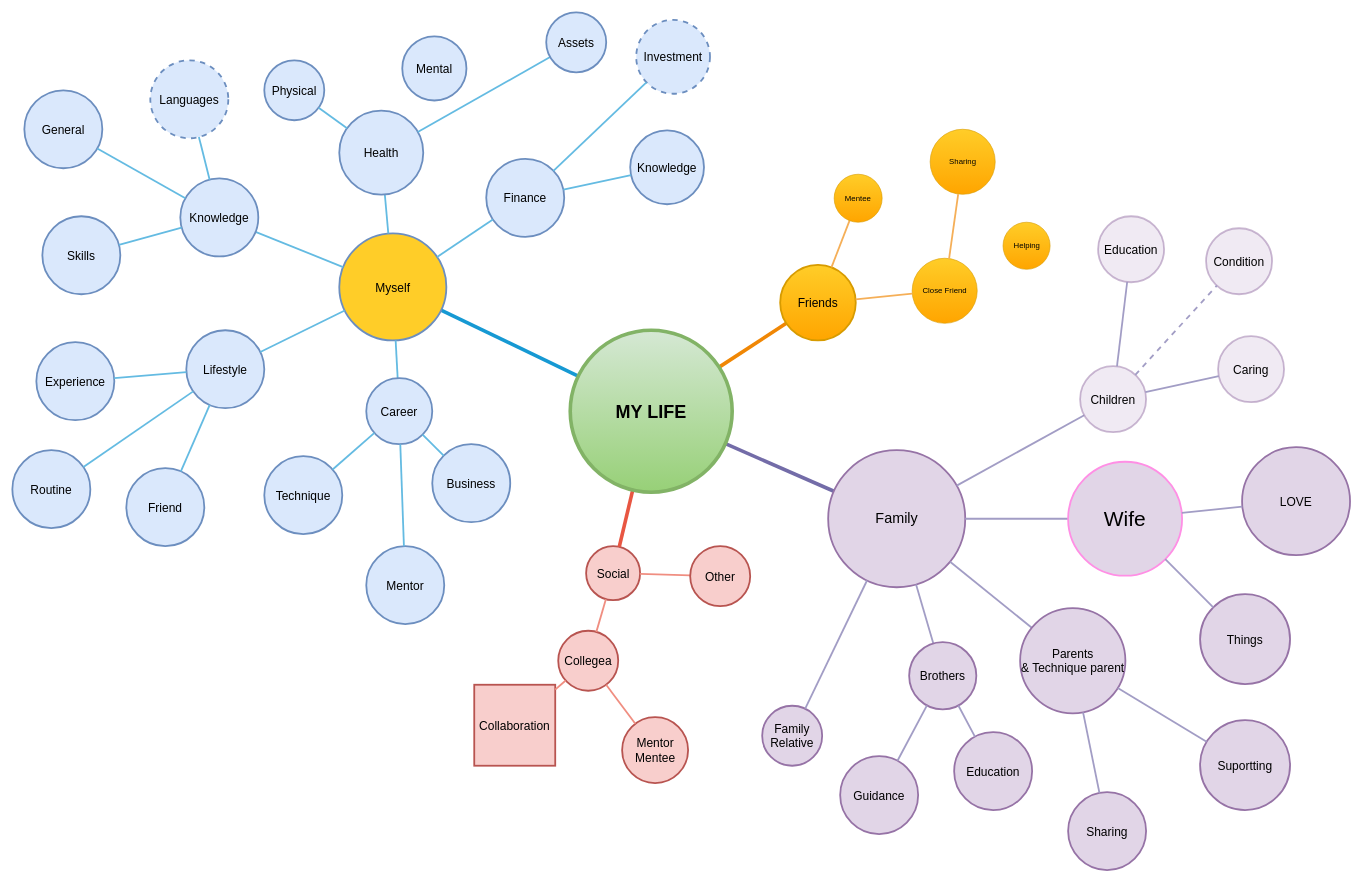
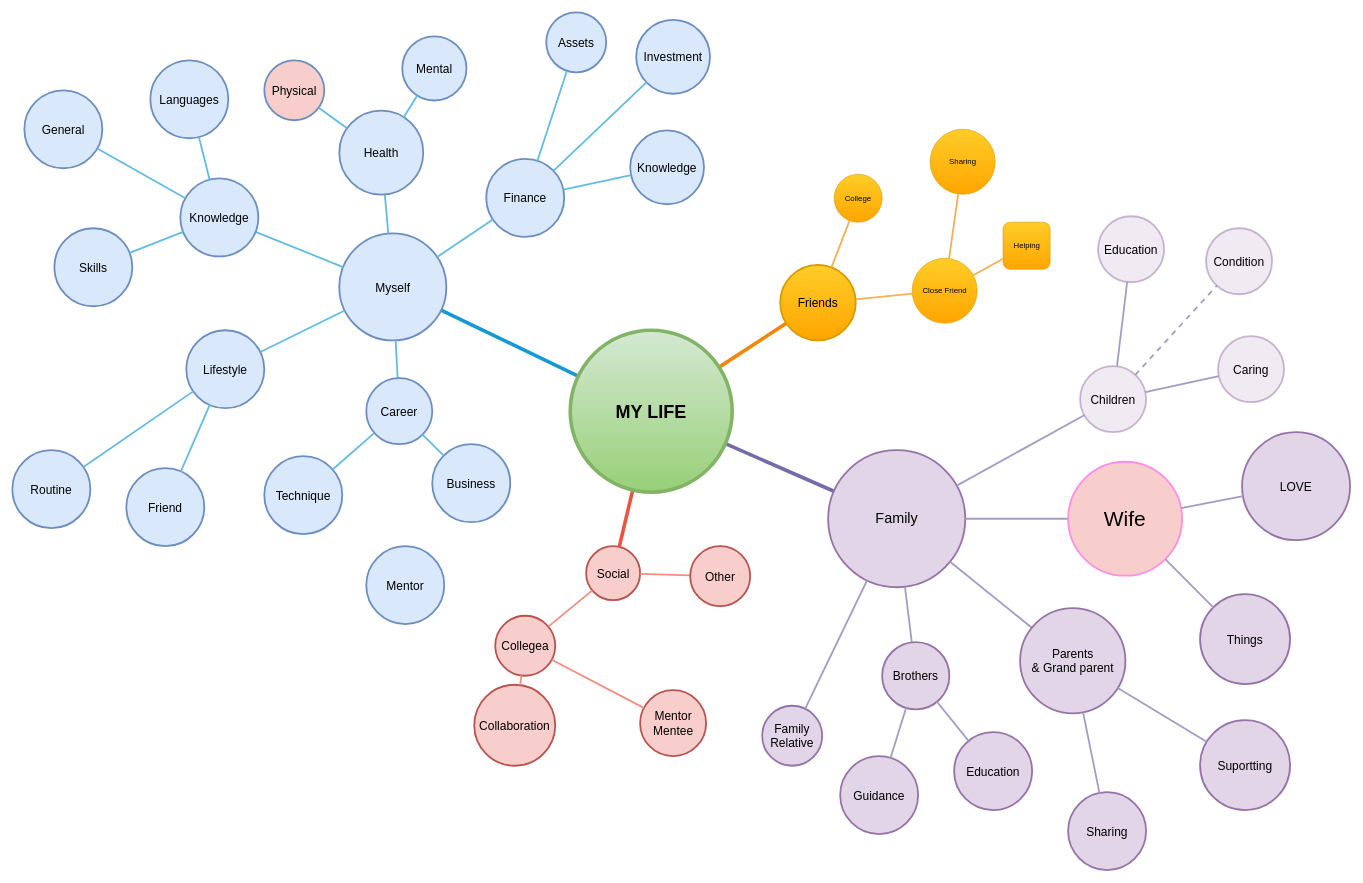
node "Investment": style dashed -> solid
node "Physical": fillcolor #dae8fc -> #f8cecc
edge "Assets" -- "Health": now "Mental" -- "Health"
node "Languages": style dashed -> solid
edge "Assets" -- "Finance": added
node "Mentee": label "Mentee" -> "College"
node "Helping": shape ellipse -> rounded rectangle
node "Skills": moved (81, 255) -> (93, 267)
edge "Helping" -- "Close Friend": added
node "Myself": fillcolor #ffcd28 -> #dae8fc
edge "Lifestyle" -- "Experience": removed
node "Experience": removed
edge "Career" -- "Mentor": removed
node "LOVE": moved (1296, 501) -> (1296, 486)
node "Wife": fillcolor #e1d5e7 -> #f8cecc
node "Collegea": moved (588, 661) -> (525, 646)
node "Parents & Technique parent": label "Parents & Technique parent" -> "Parents & Grand parent"
node "Brothers": moved (943, 676) -> (916, 676)
node "Collaboration": shape rectangle -> ellipse
node "Mentor Mentee": moved (655, 750) -> (673, 723)
